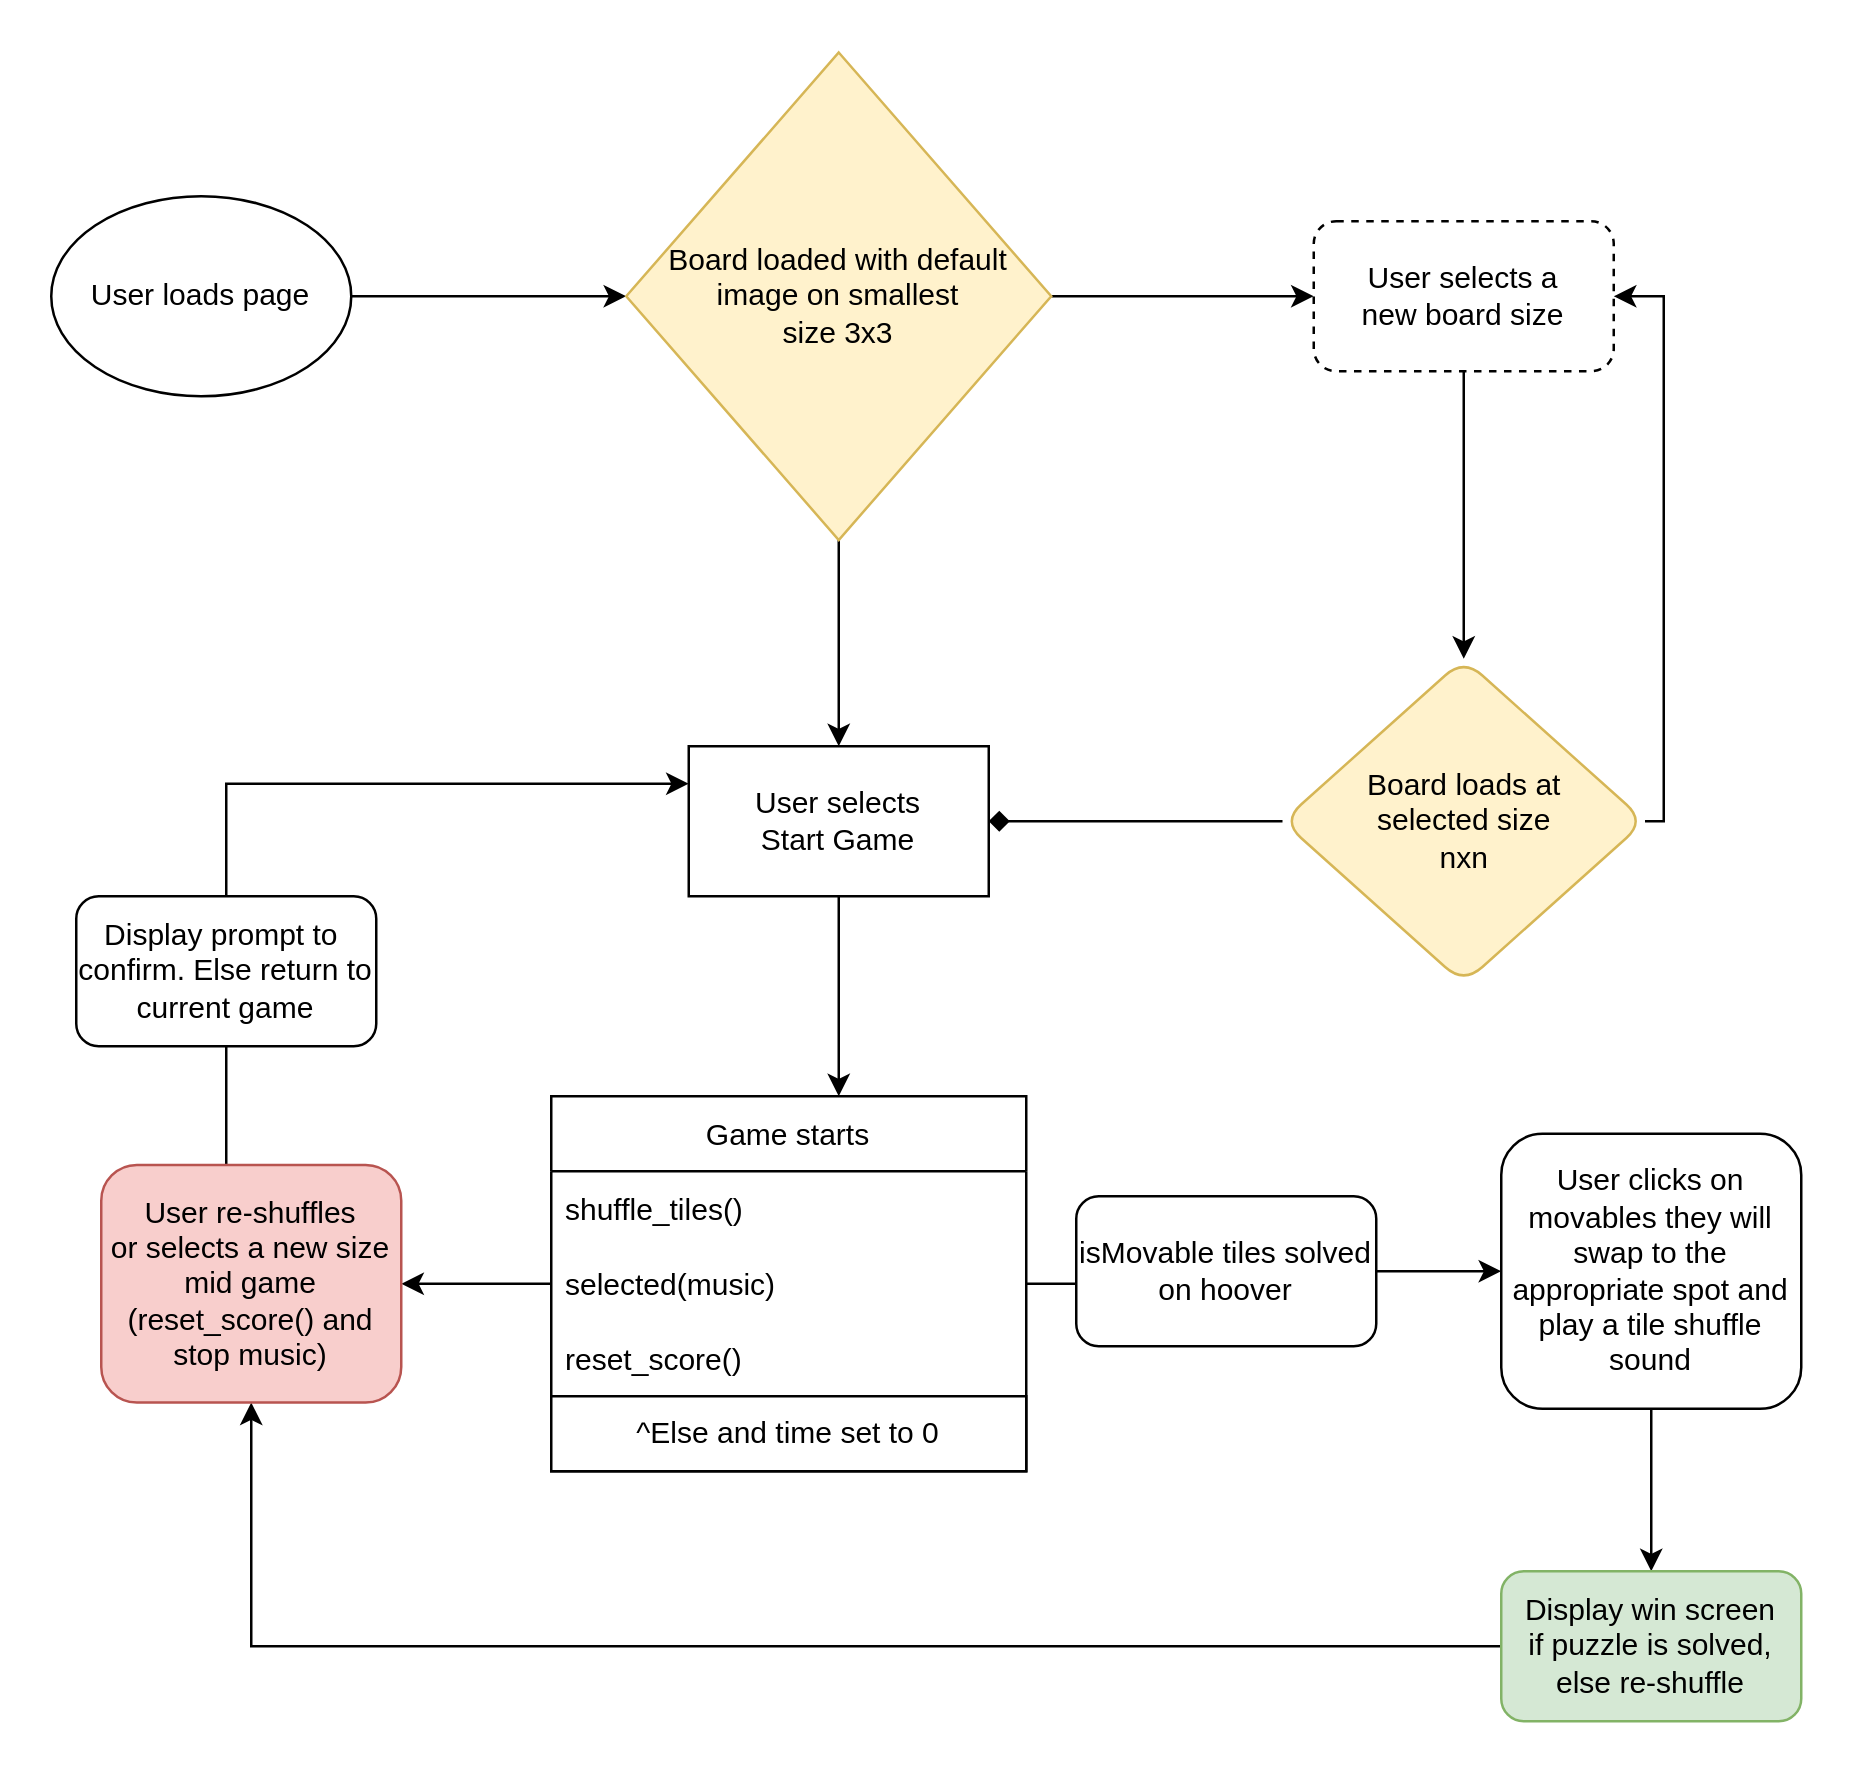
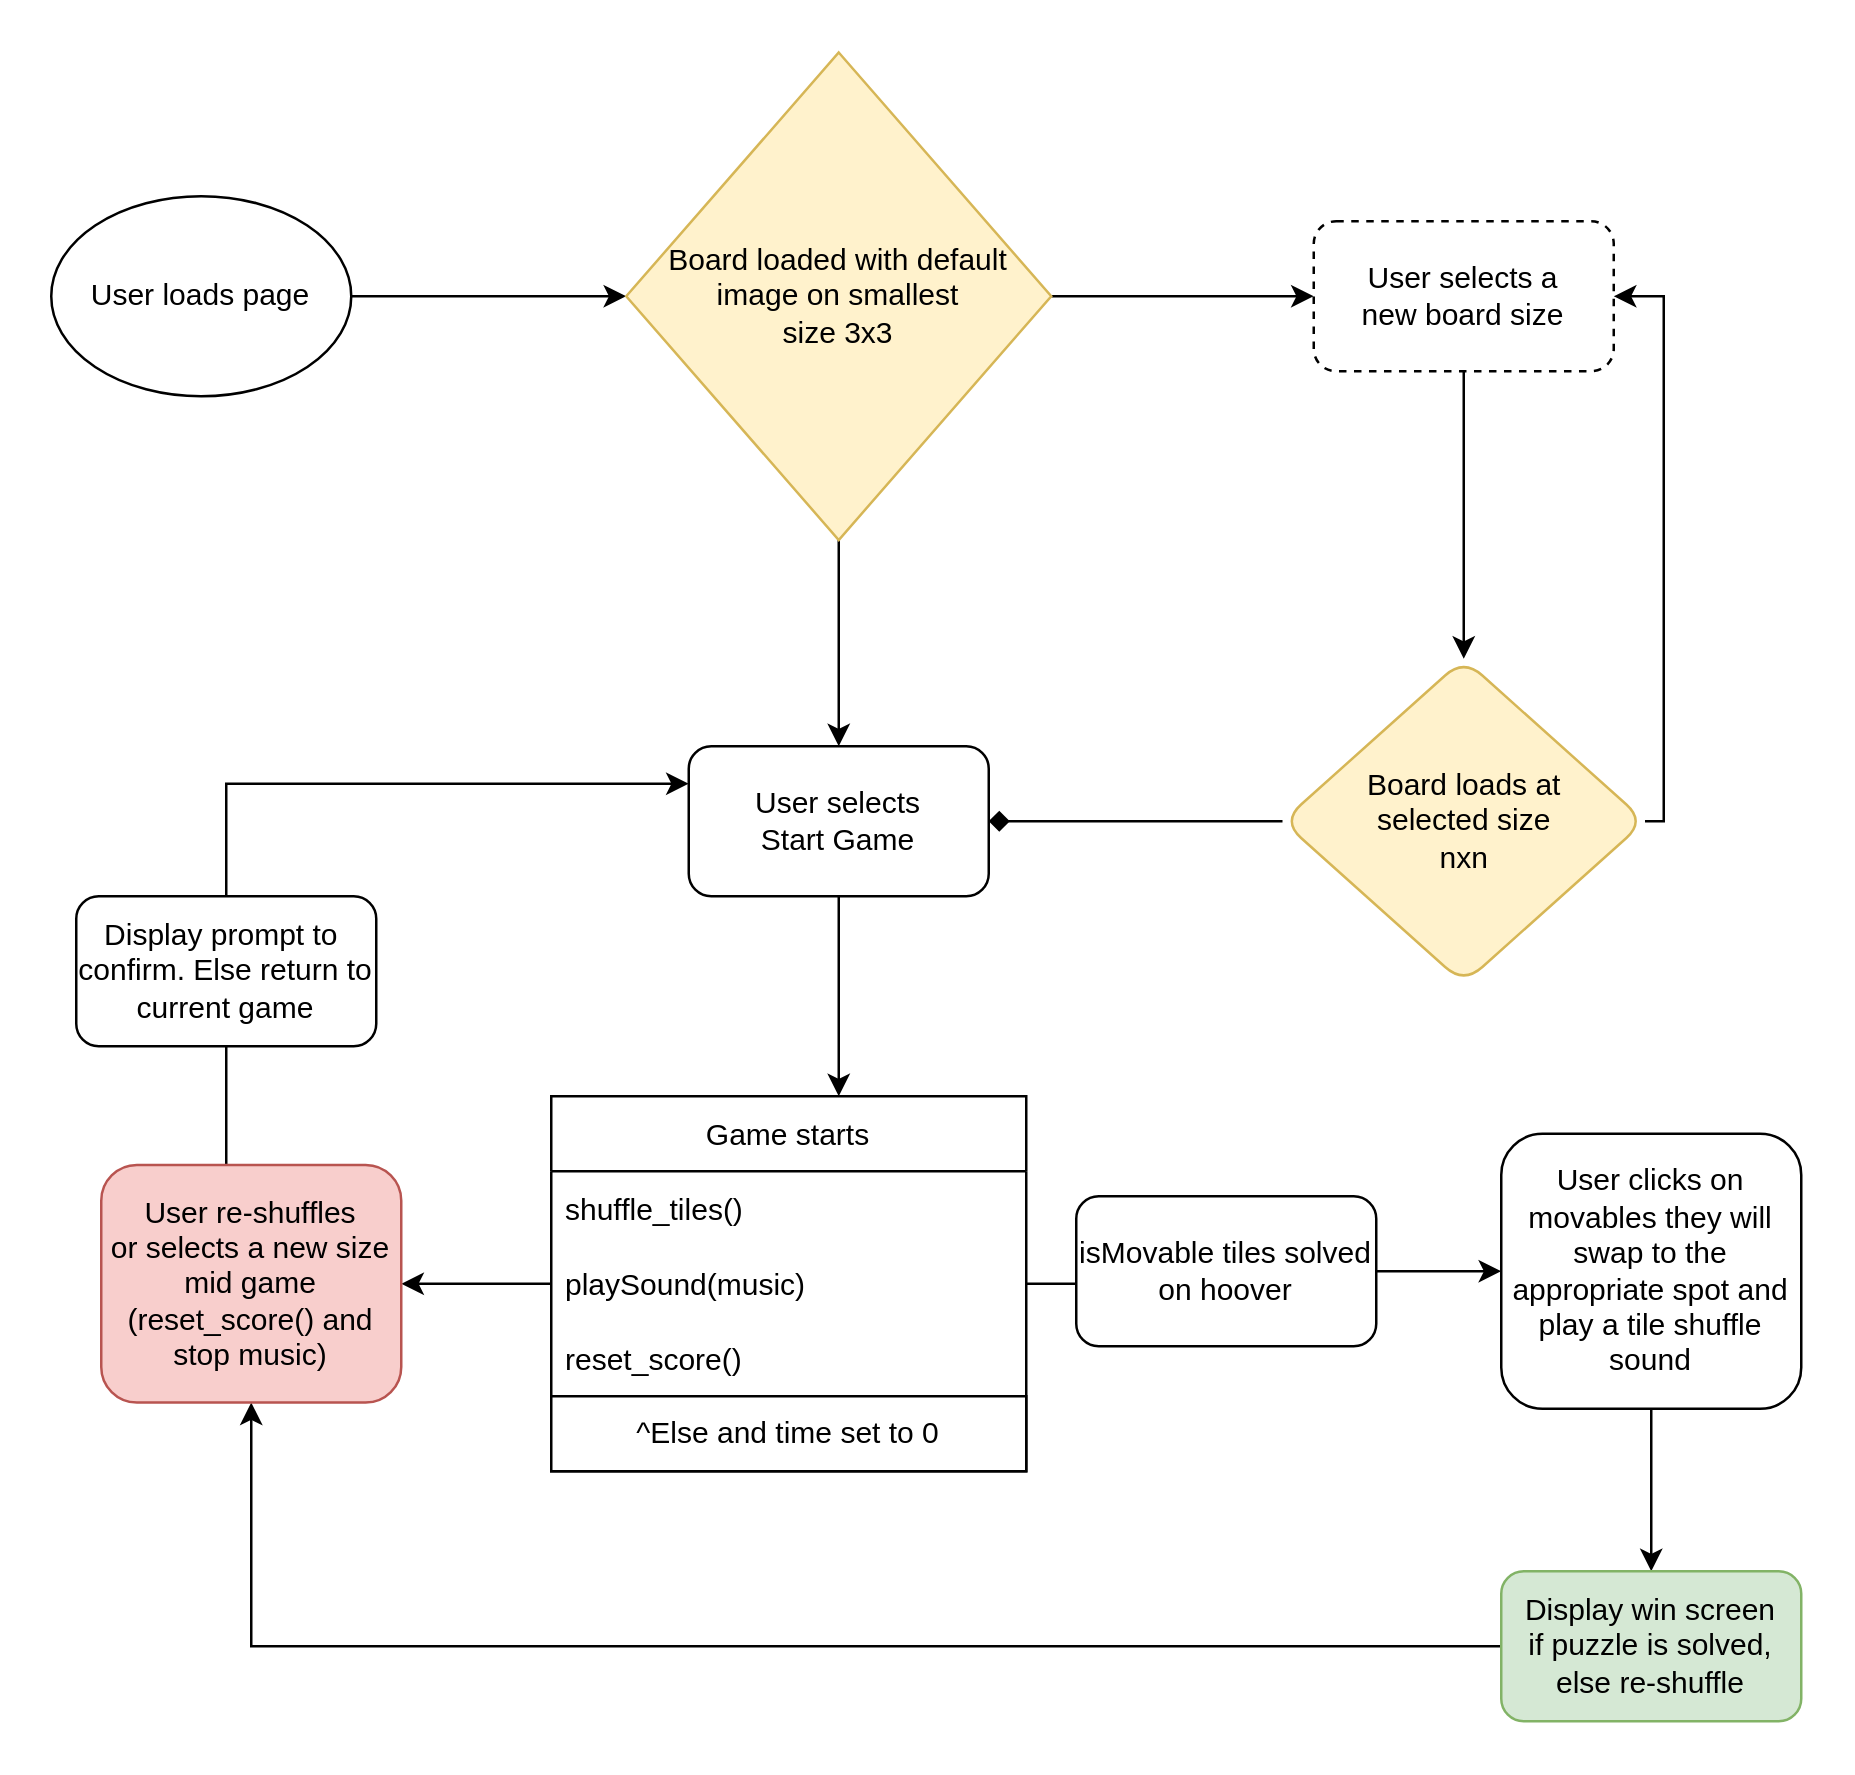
node "User selects Start Game": shape rectangle -> rounded rectangle
node "selected(music)": label "selected(music)" -> "playSound(music)"
